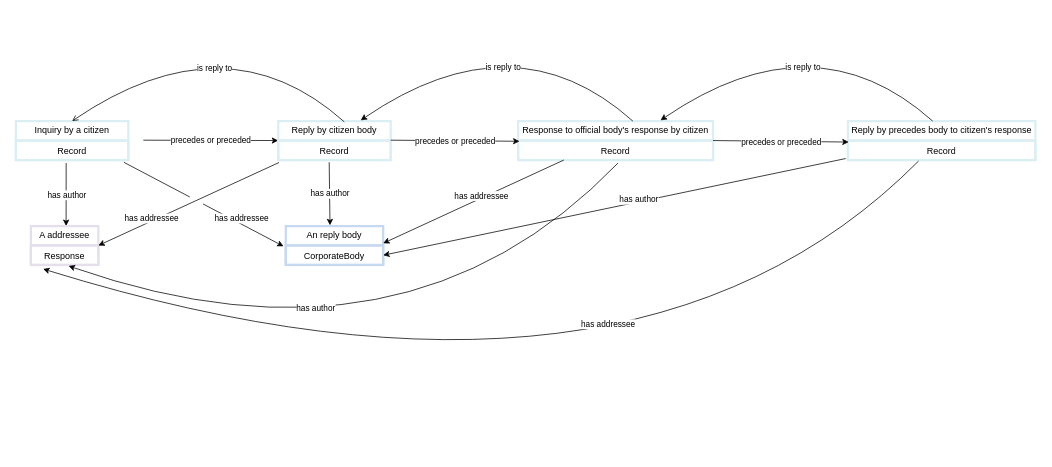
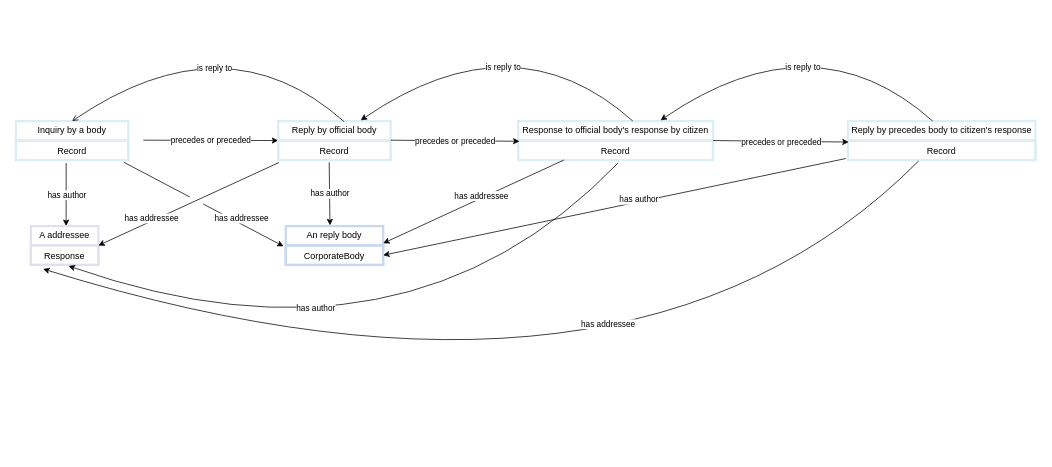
node "Inquiry by a citizen": label "Inquiry by a citizen" -> "Inquiry by a body"
node "Reply by citizen body": label "Reply by citizen body" -> "Reply by official body"
